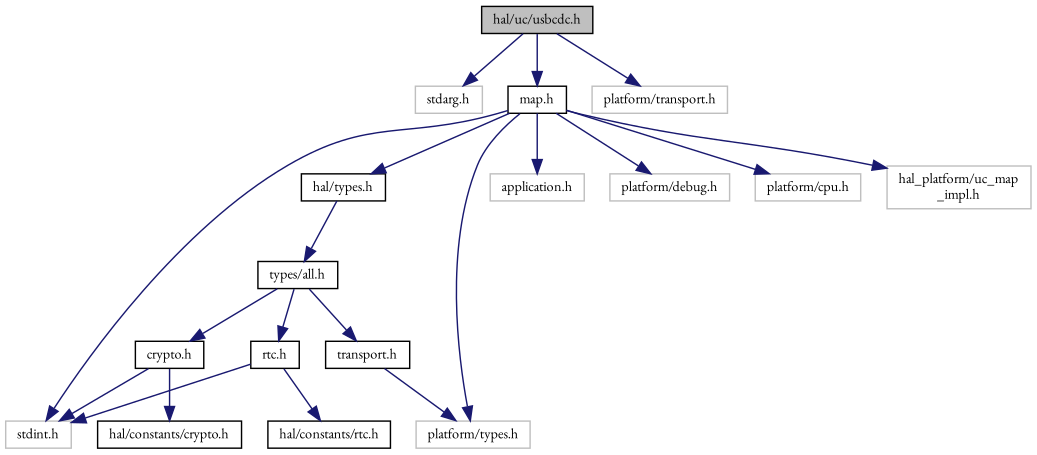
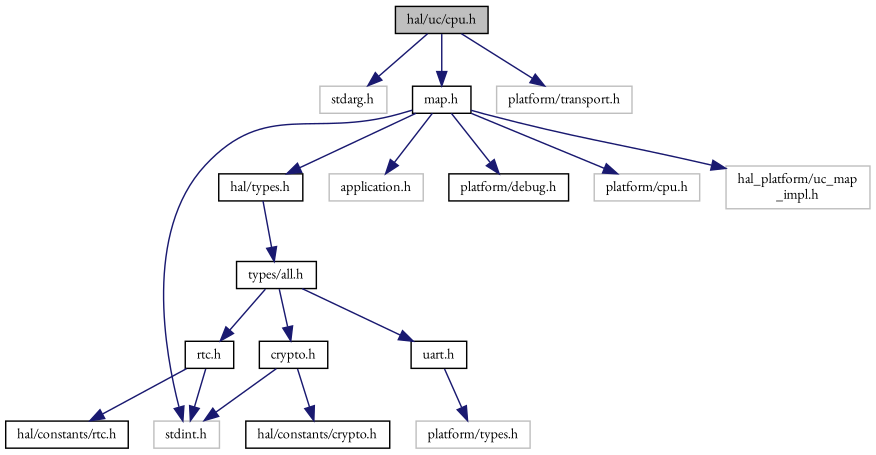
node "hal/uc/usbcdc.h": label "hal/uc/usbcdc.h" -> "hal/uc/cpu.h"
node "platform/debug.h": color grey75 -> black
edge "map.h" -> "platform/types.h": removed
node "transport.h": label "transport.h" -> "uart.h"
